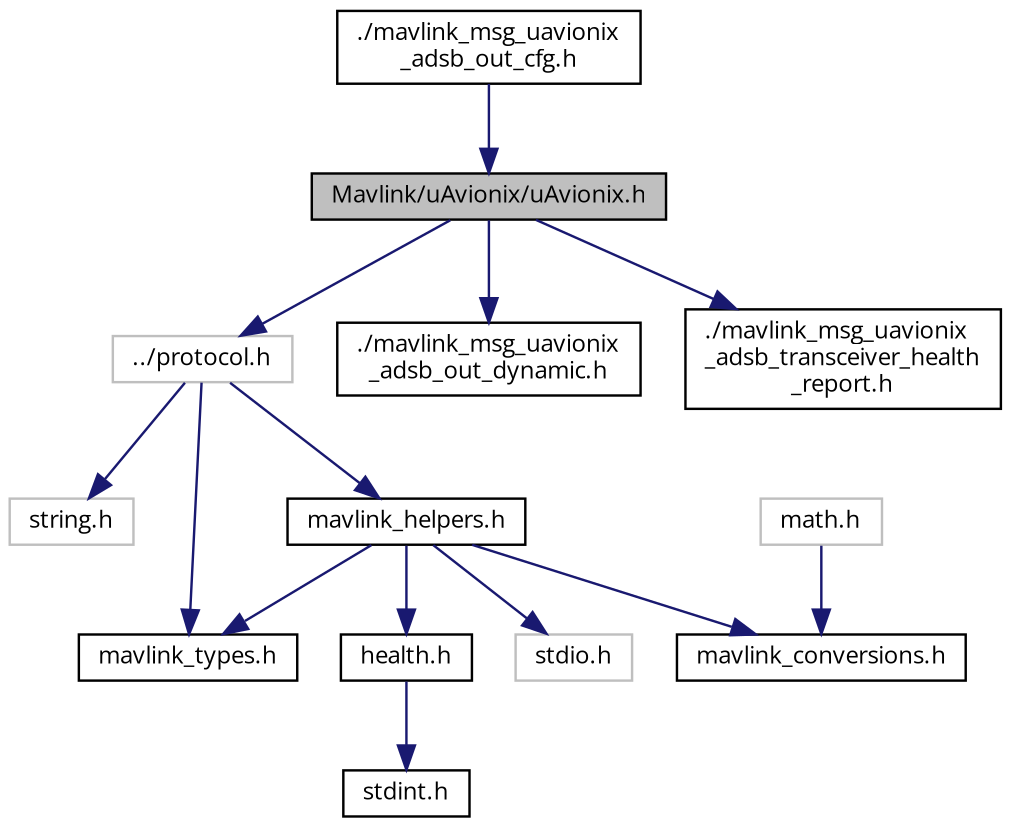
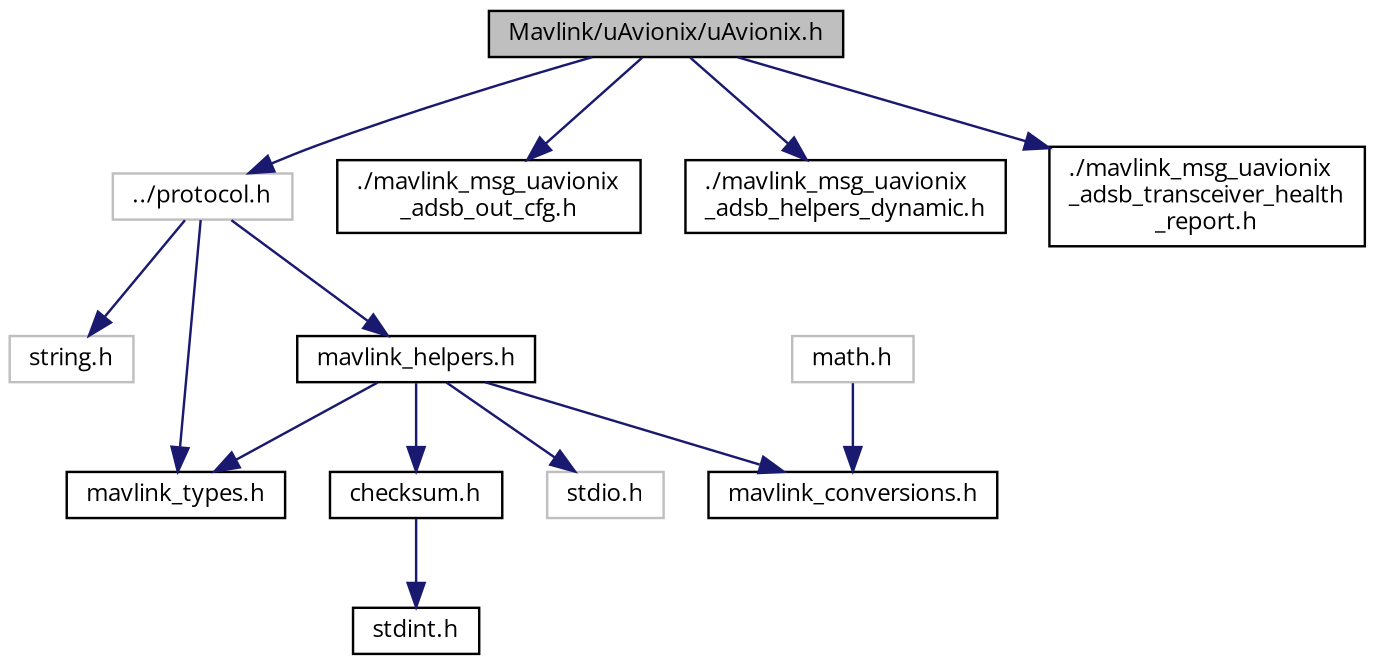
edge "./mavlink_msg_uavionix _adsb_out_cfg.h" -> "Mavlink/uAvionix/uAvionix.h": reversed
node "./mavlink_msg_uavionix _adsb_out_dynamic.h": label "./mavlink_msg_uavionix _adsb_out_dynamic.h" -> "./mavlink_msg_uavionix _adsb_helpers_dynamic.h"
node "health.h": label "health.h" -> "checksum.h"
